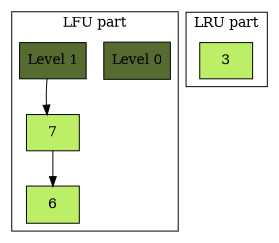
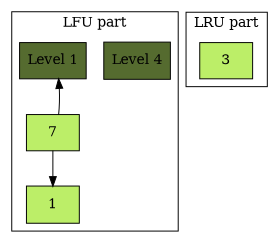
node "Level 0": label "Level 0" -> "Level 4"
edge "Level 1" -> "7": reversed
node "6": label "6" -> "1"
